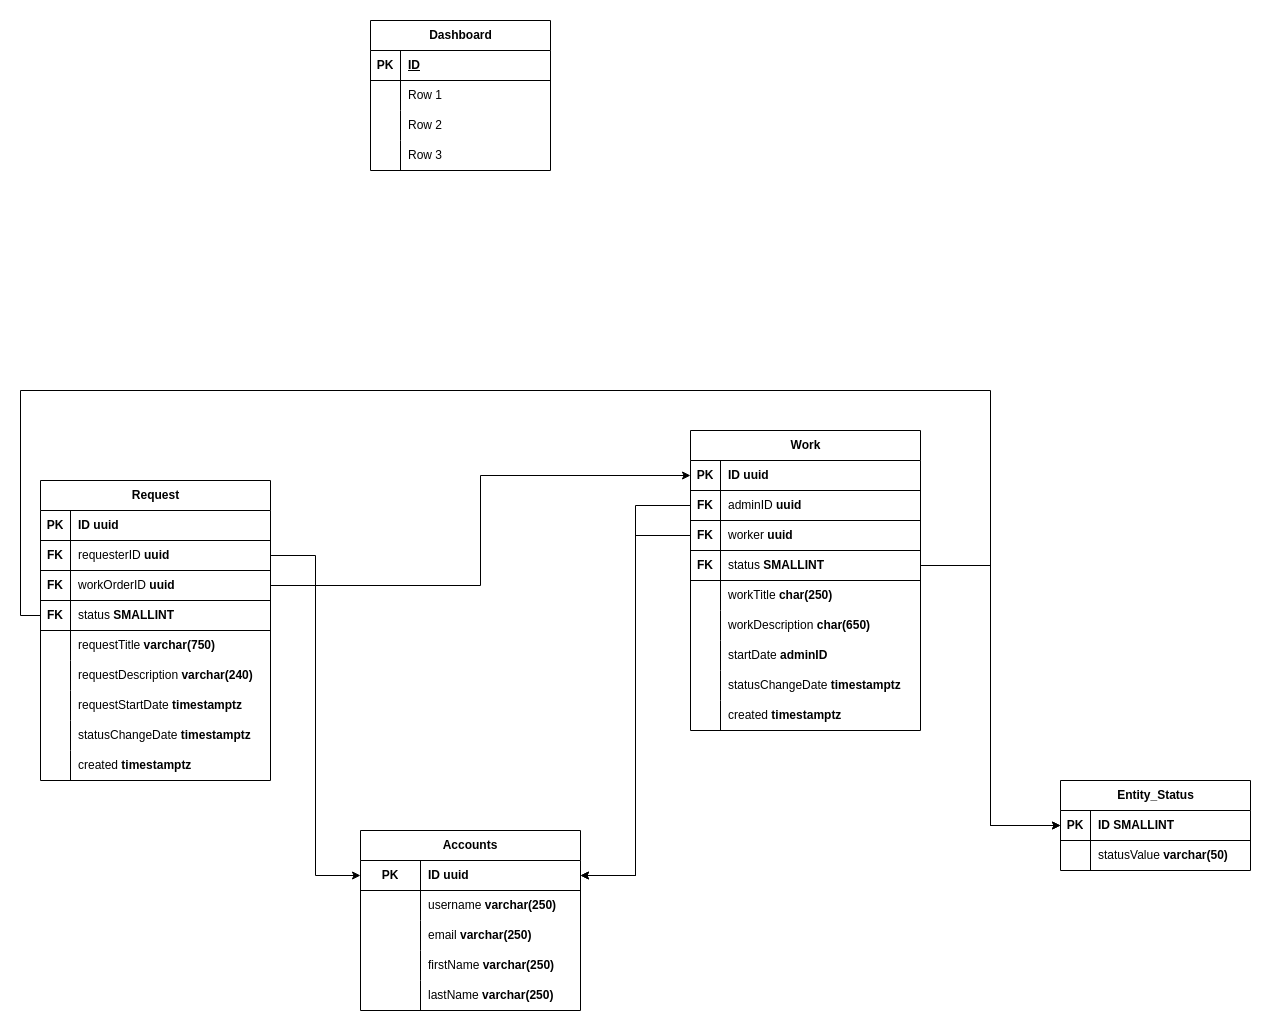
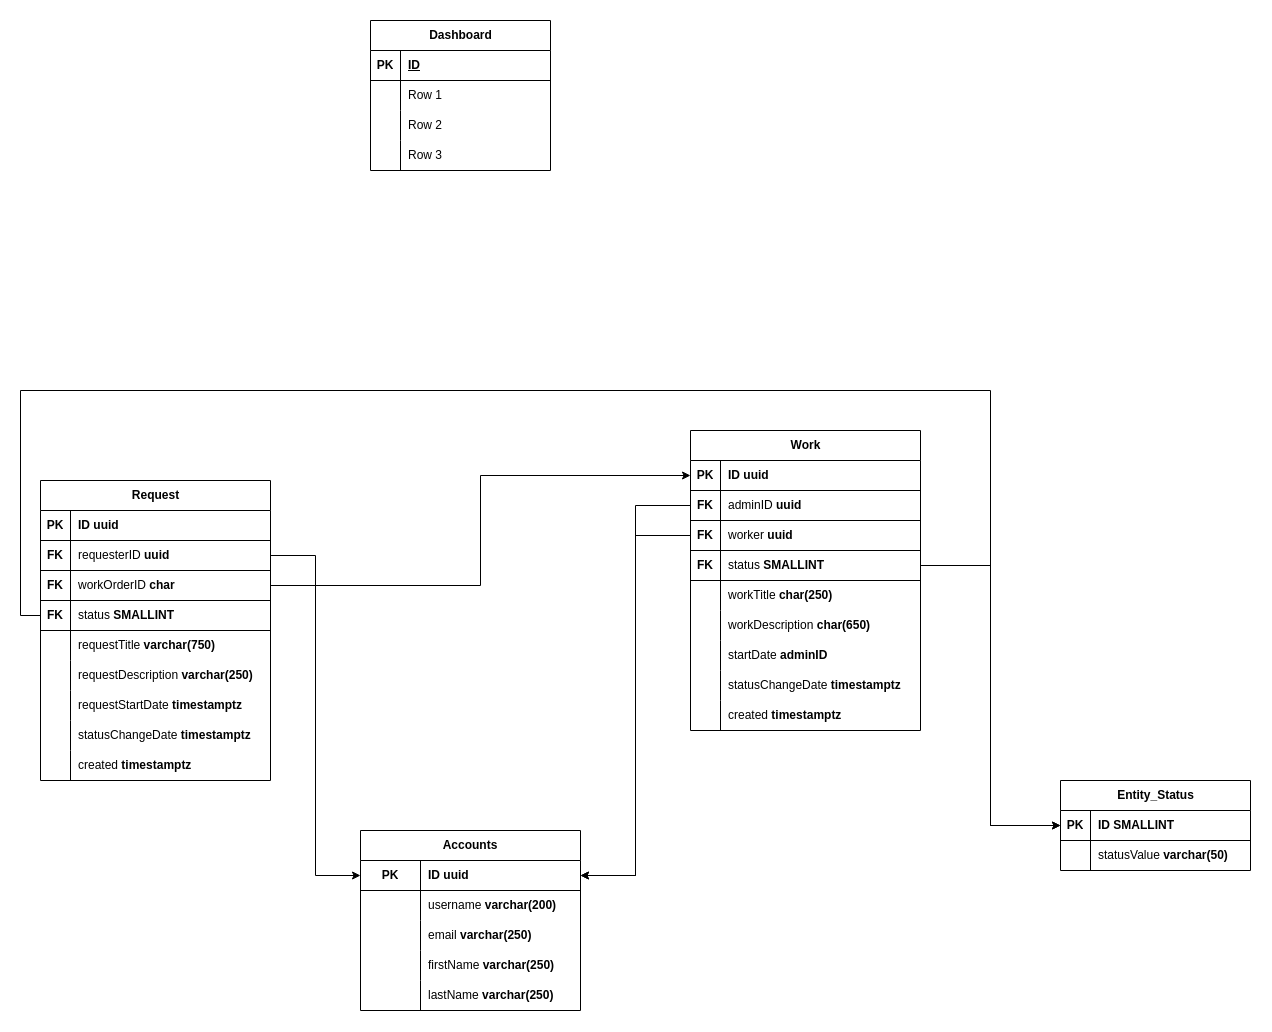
node "workOrderID uuid": label "workOrderID uuid" -> "workOrderID char"
node "requestDescription varchar(240)": label "requestDescription varchar(240)" -> "requestDescription varchar(250)"
node "username varchar(250)": label "username varchar(250)" -> "username varchar(200)"
